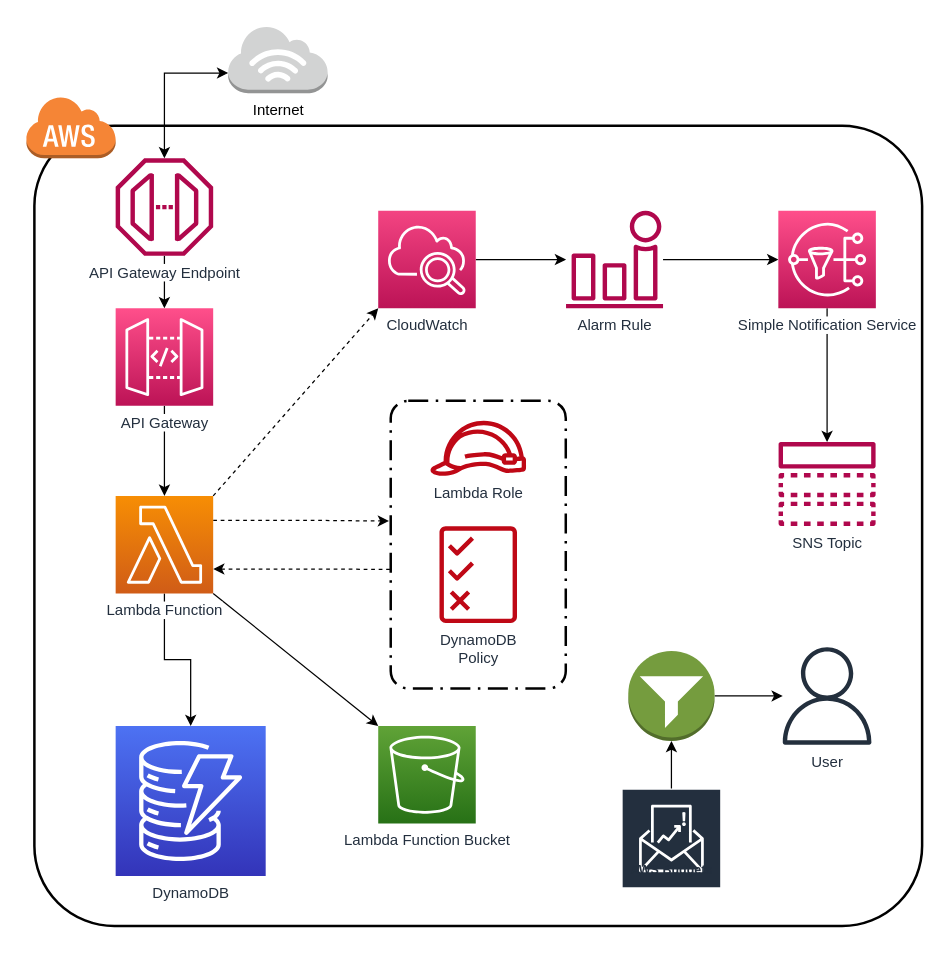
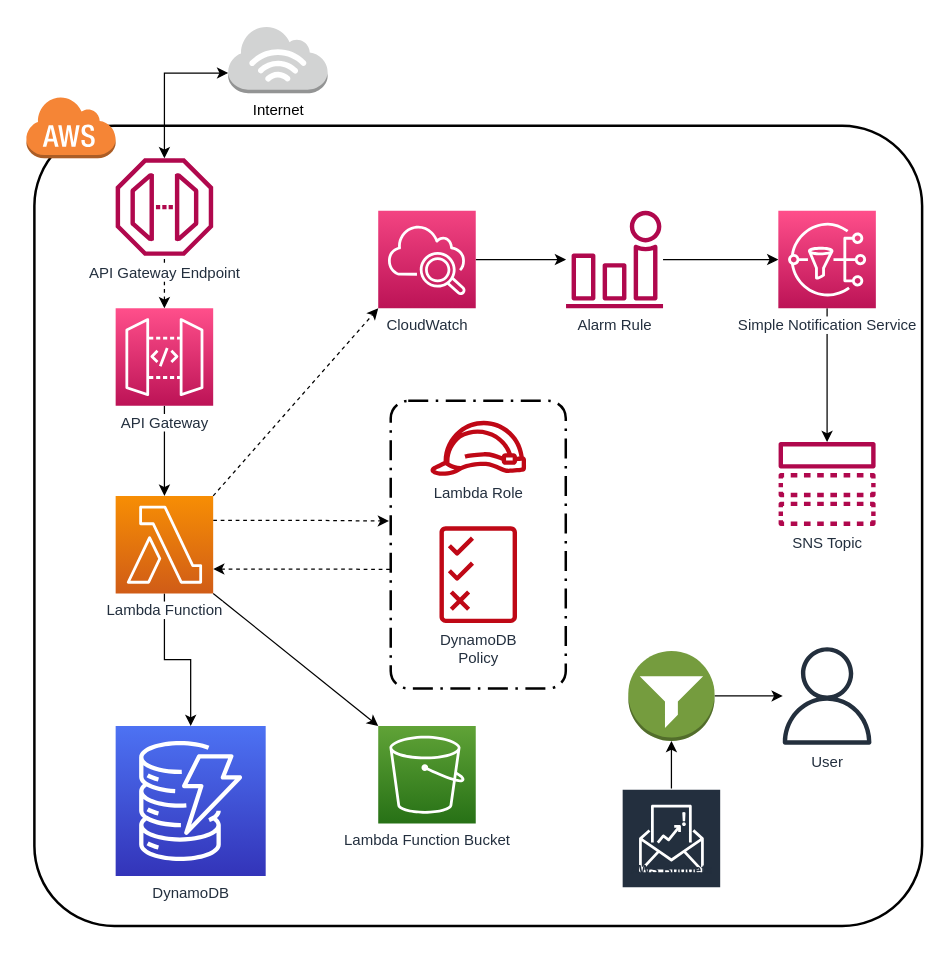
edge "API Gateway Endpoint" -> "API Gateway": style solid -> dashed
